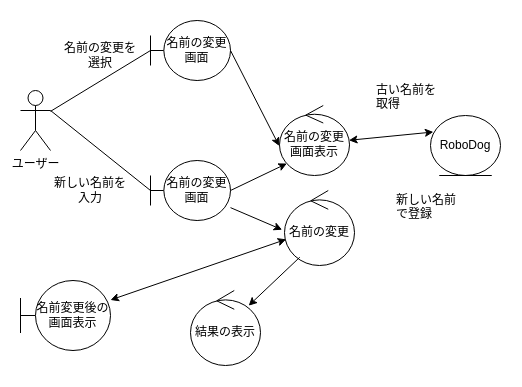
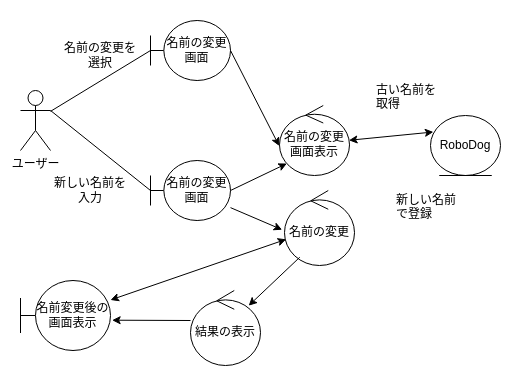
edge "結果の表示" -> "名前変更後の 画面表示": added
